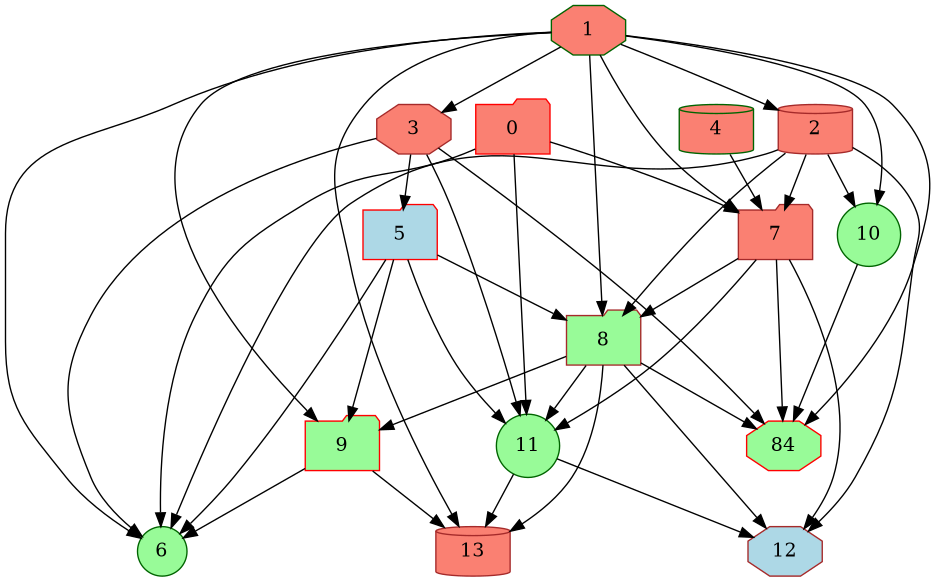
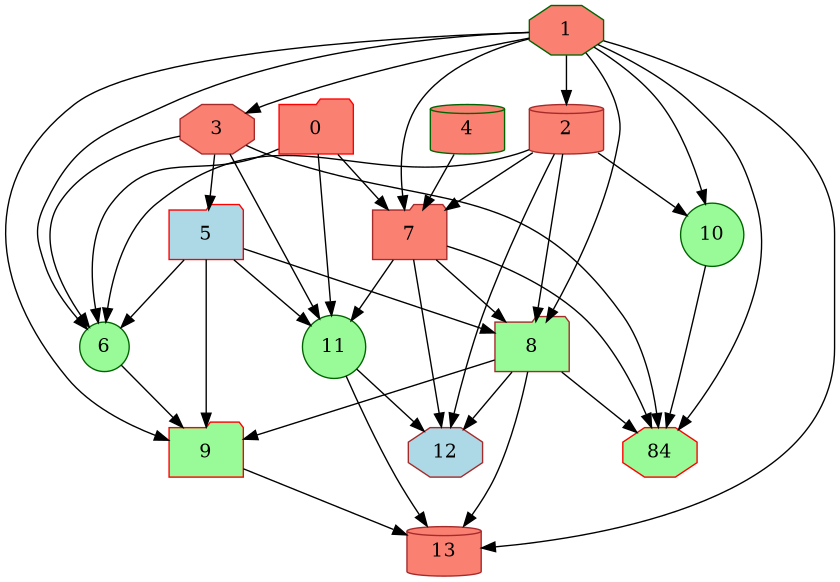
edge "8" -> "11": removed
edge "9" -> "6": reversed
